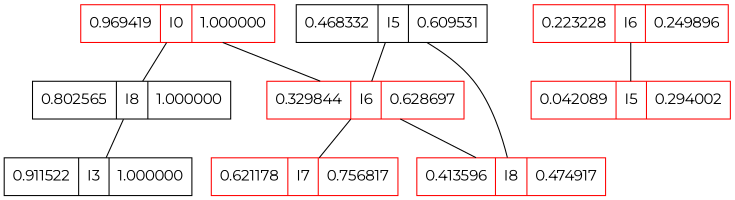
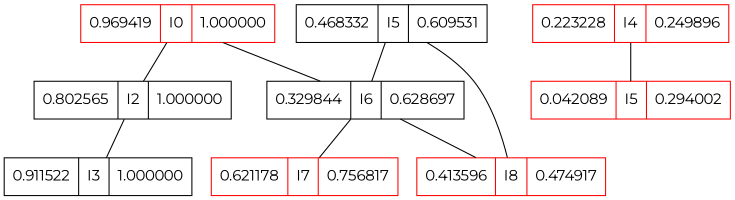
node "0.223228": text "I6" -> "I4"
node "0.802565": text "I8" -> "I2"
node "0.329844": color red -> black
